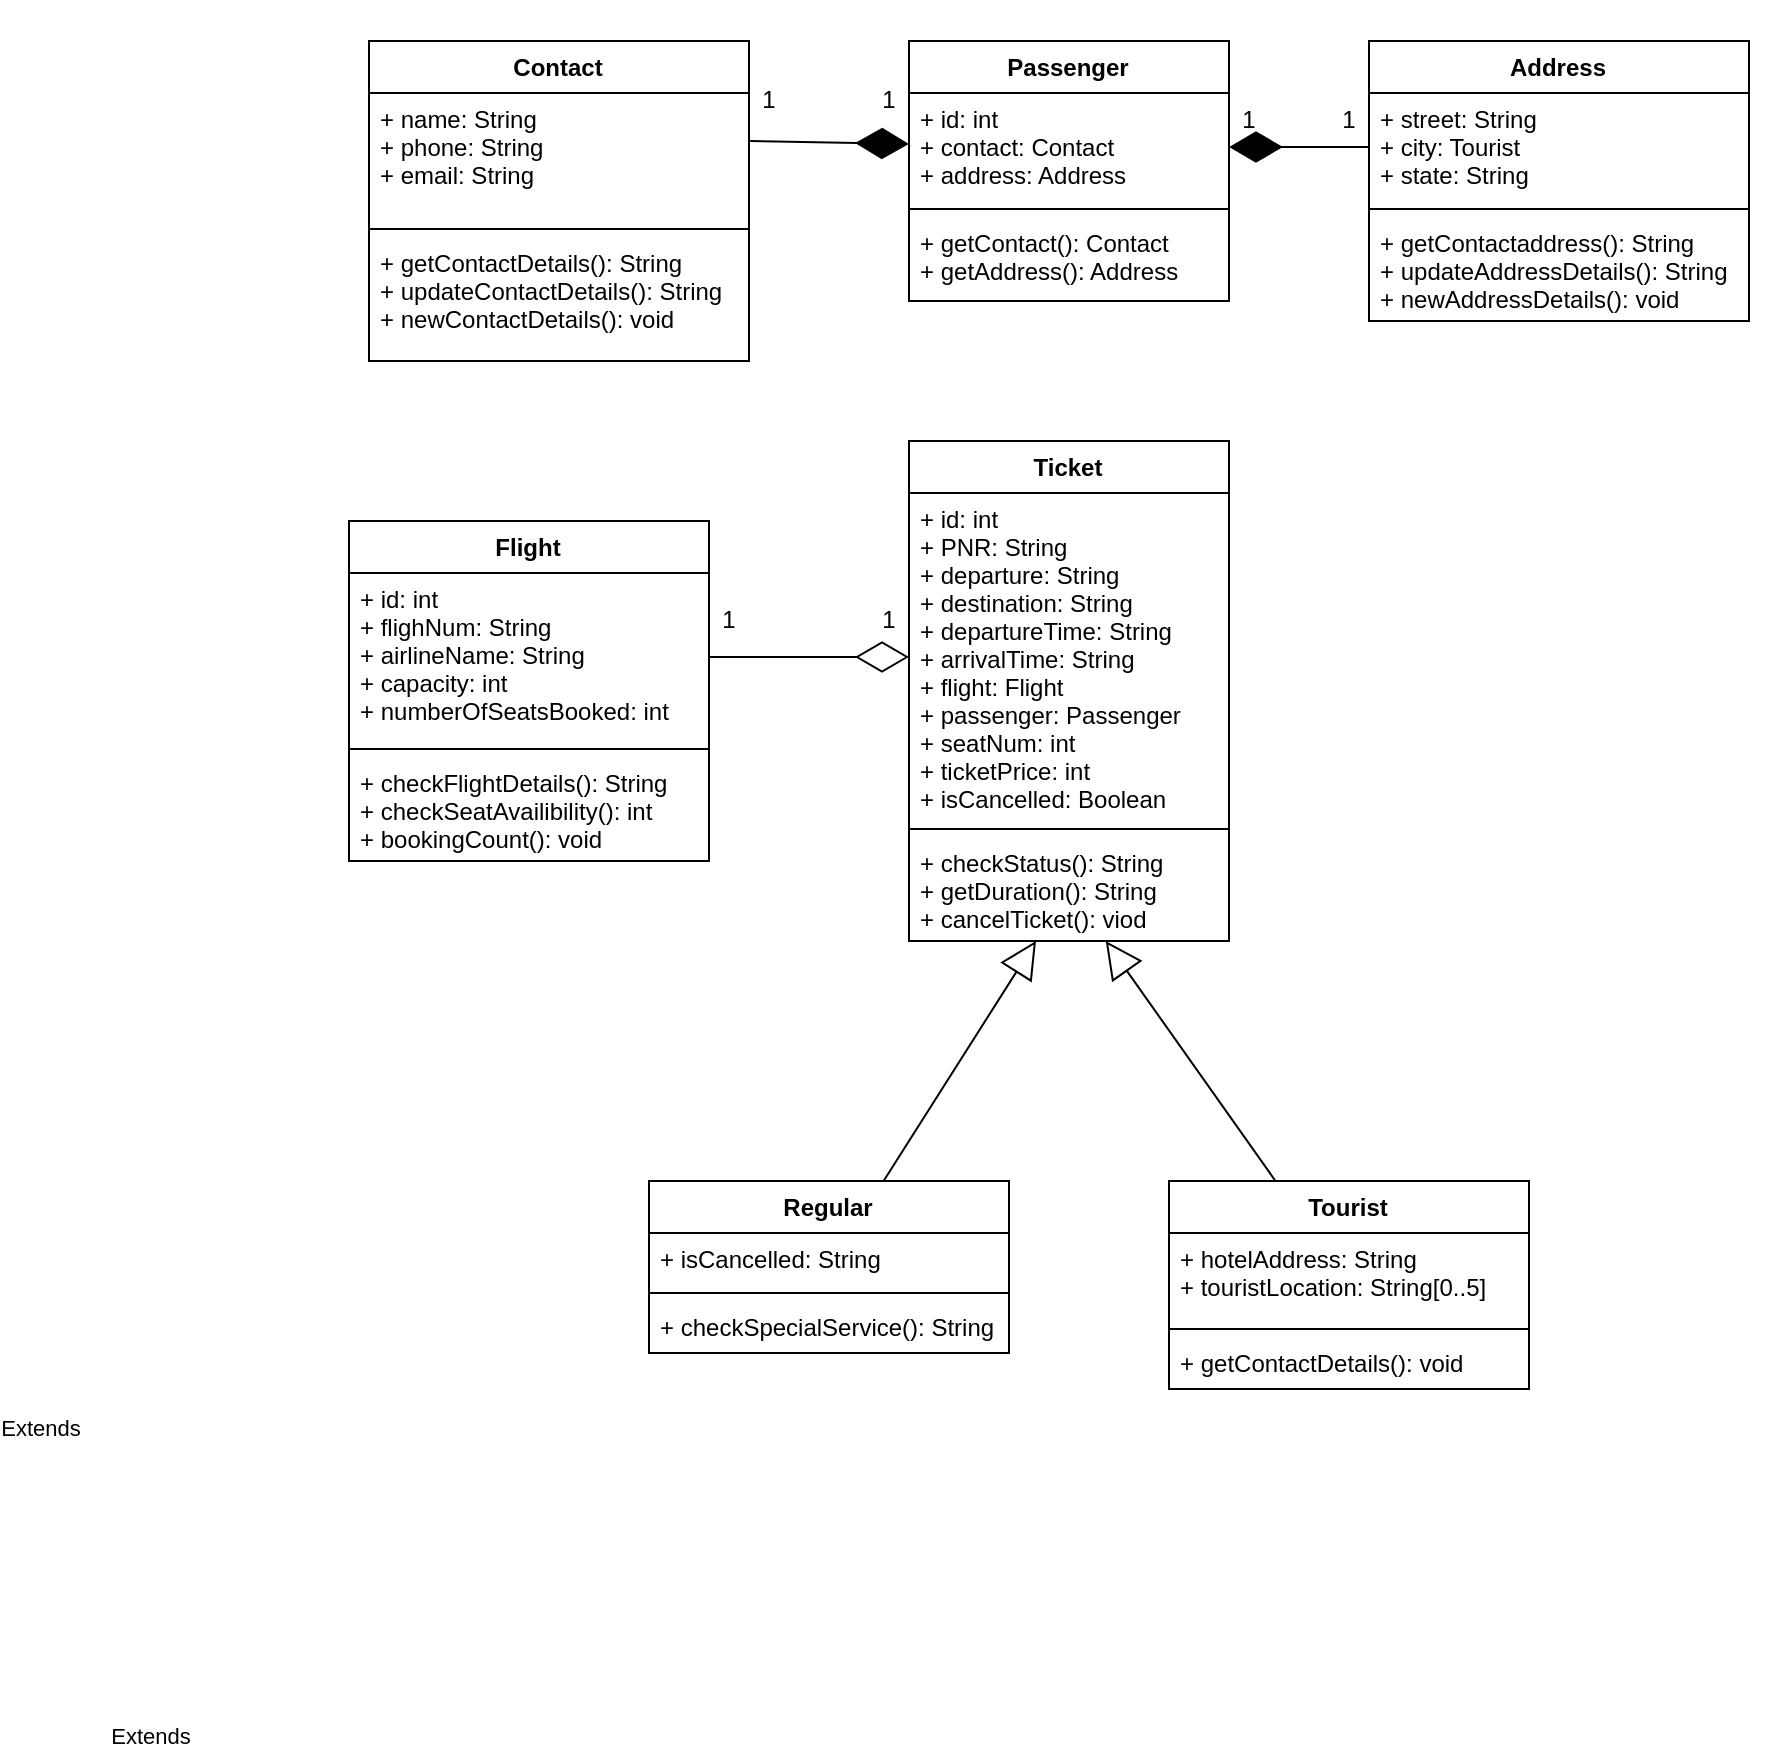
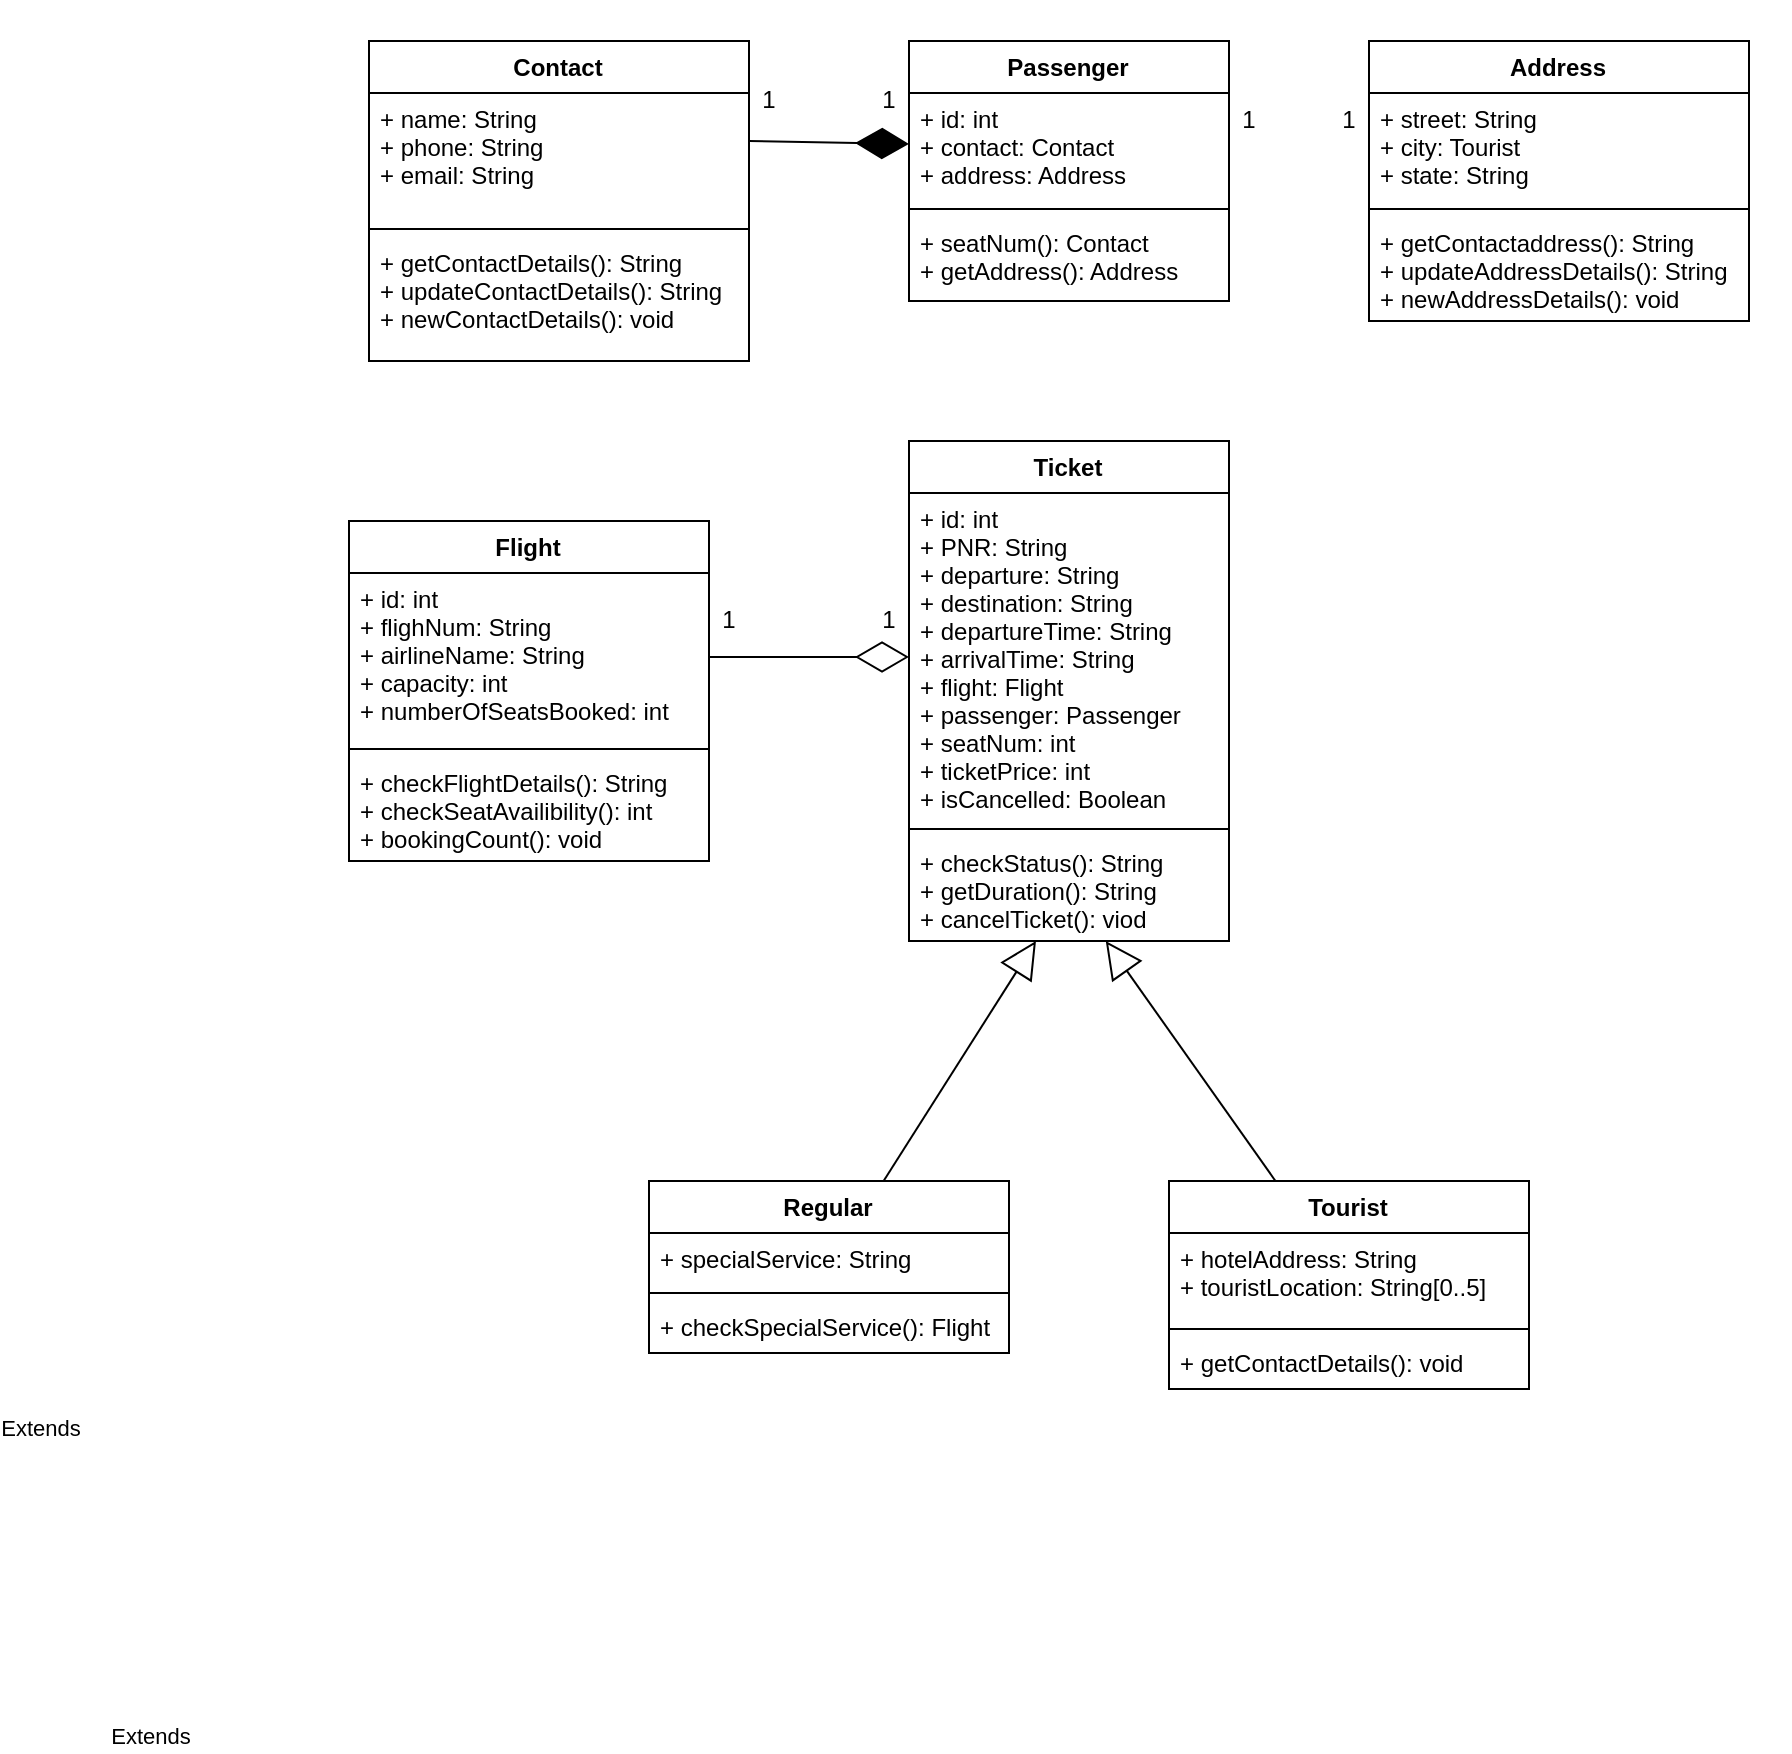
edge "+ street: String + city: Tourist + state: String" -> "+ id: int + contact: Contact + address: Address": removed
node "+ getContact(): Contact + getAddress(): Address": label "+ getContact(): Contact + getAddress(): Address" -> "+ seatNum(): Contact + getAddress(): Address"
node "+ isCancelled: String": label "+ isCancelled: String" -> "+ specialService: String"
node "+ checkSpecialService(): String": label "+ checkSpecialService(): String" -> "+ checkSpecialService(): Flight"
